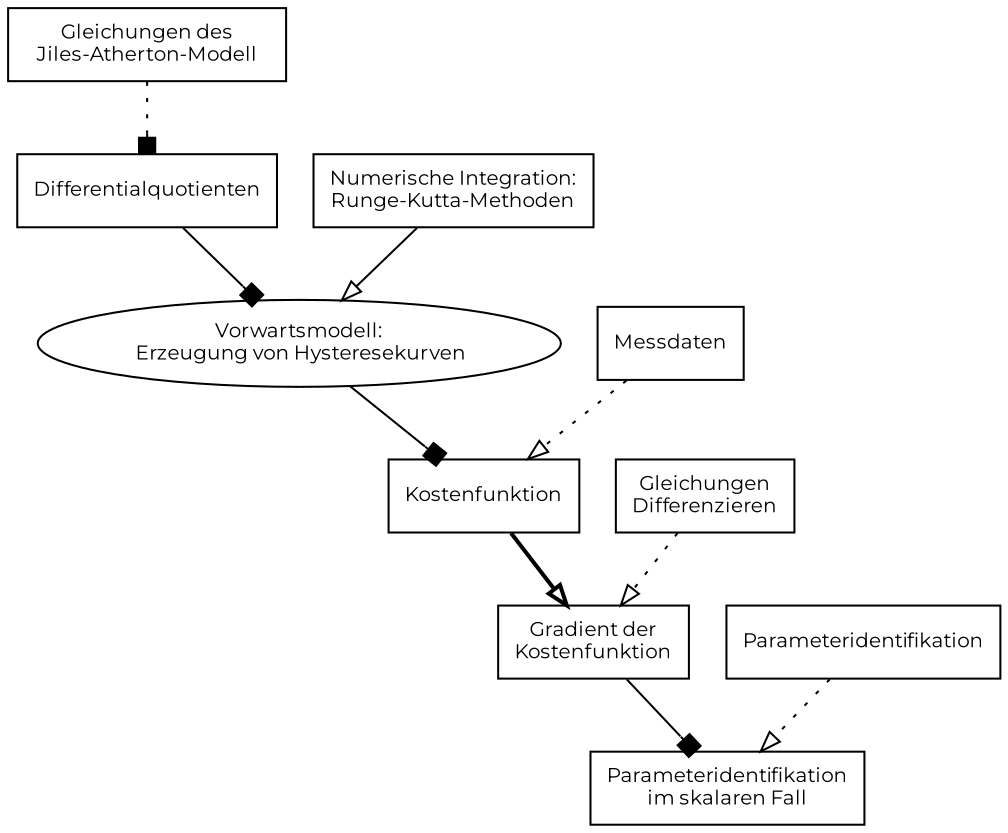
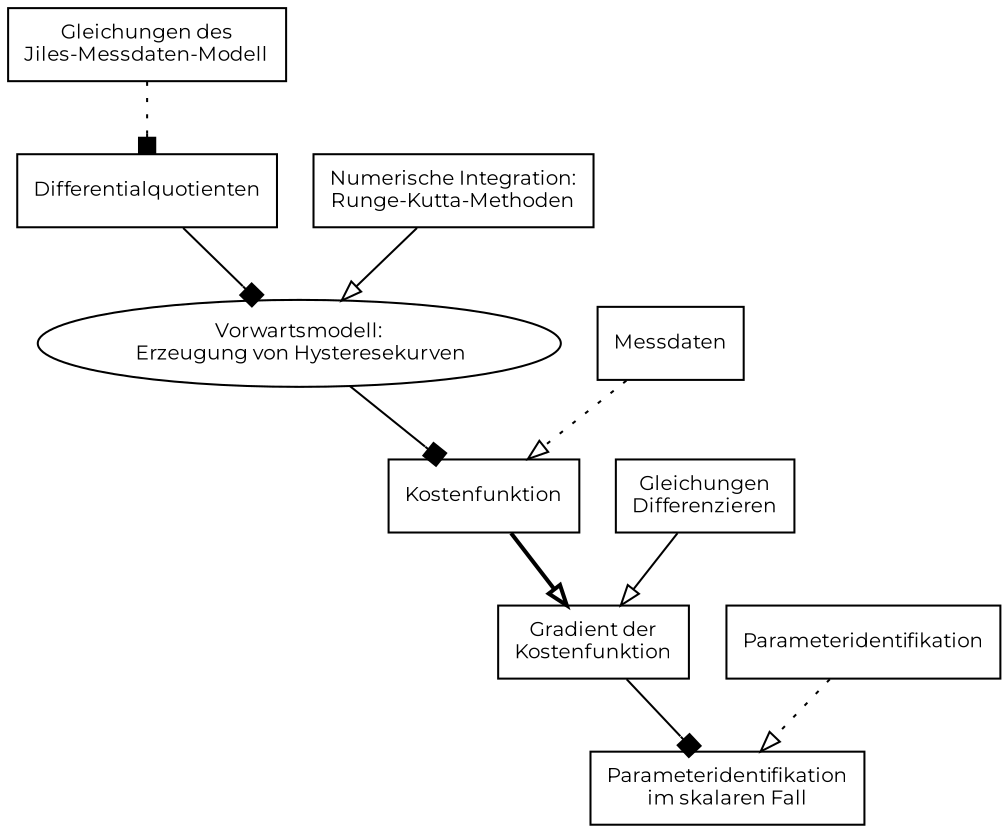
node "Gleichungen des Jiles-Atherton-Modell": label "Gleichungen des Jiles-Atherton-Modell" -> "Gleichungen des Jiles-Messdaten-Modell"
edge "Gleichungen Differenzieren" -> "Gradient der Kostenfunktion": style dotted -> solid
